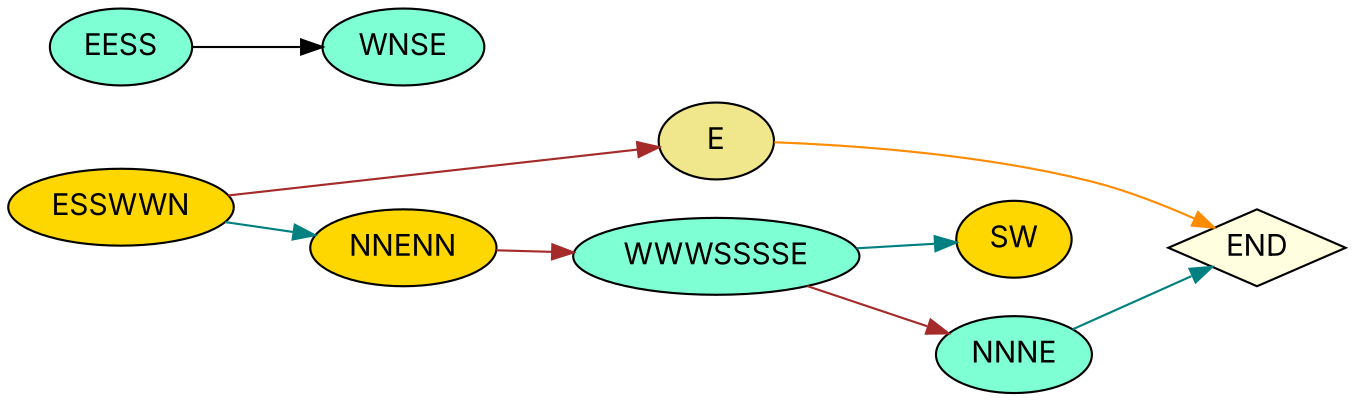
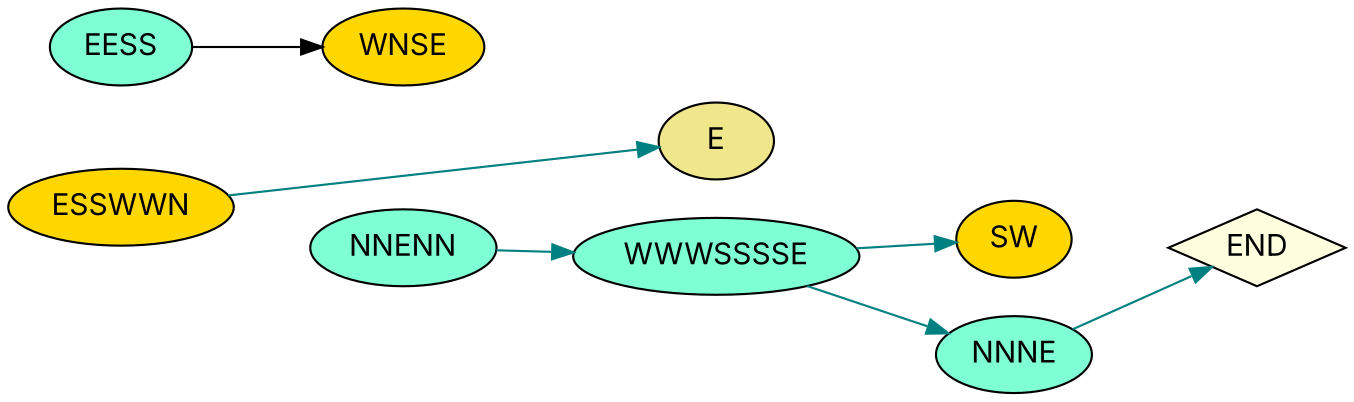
node "WNSE": fillcolor aquamarine -> gold
edge "E" -> "END": removed
edge "ESSWWN" -> "E": color brown -> teal
edge "ESSWWN" -> "NNENN": removed
node "NNENN": fillcolor gold -> aquamarine
edge "NNENN" -> "WWWSSSSE": color brown -> teal
edge "WWWSSSSE" -> "NNNE": color brown -> teal
